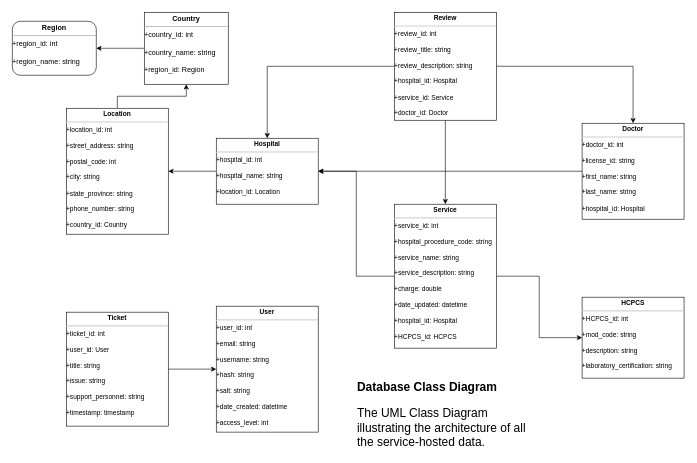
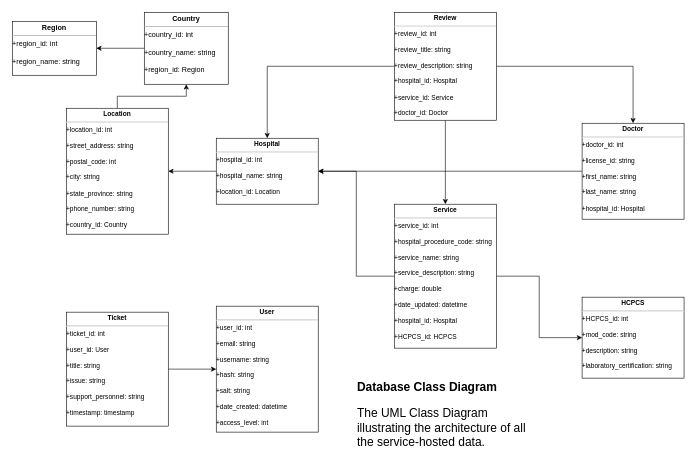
node "Region +region_id: int +region_name: string": shape rounded rectangle -> rectangle
